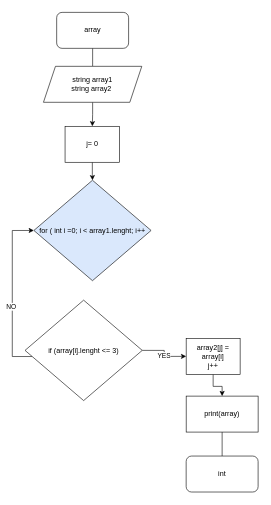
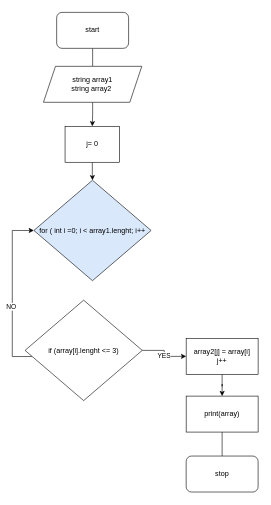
node "array": label "array" -> "start"
node "array2[j] = array[i] j++": size 54x36 -> 72x36
node "int": label "int" -> "stop"
